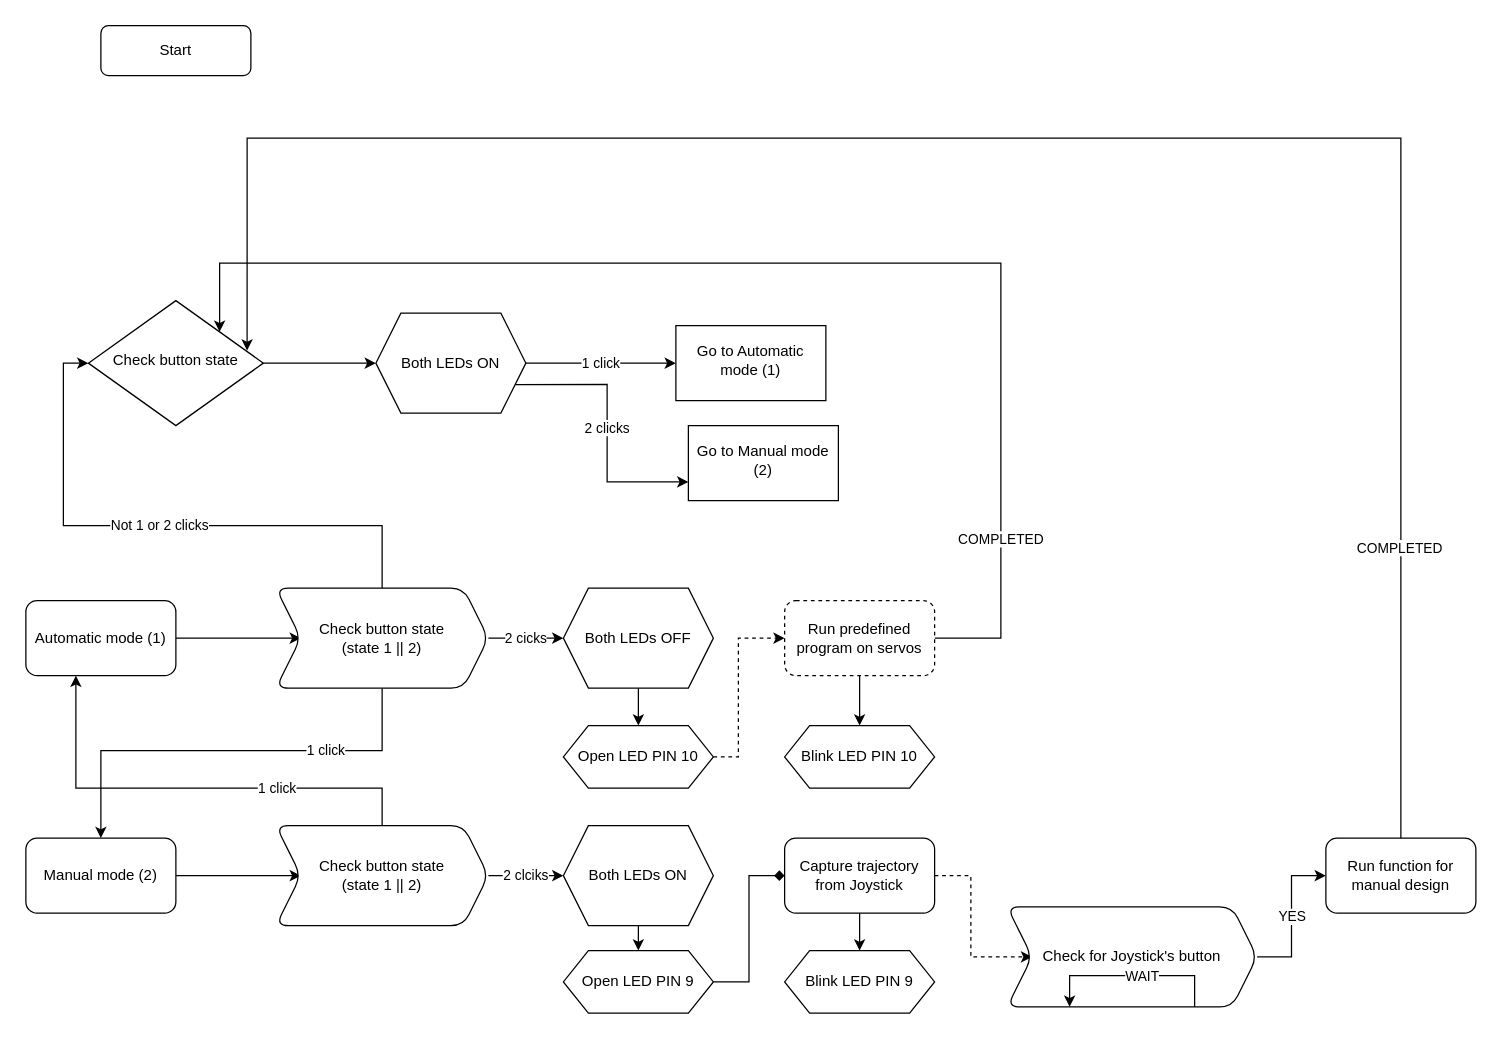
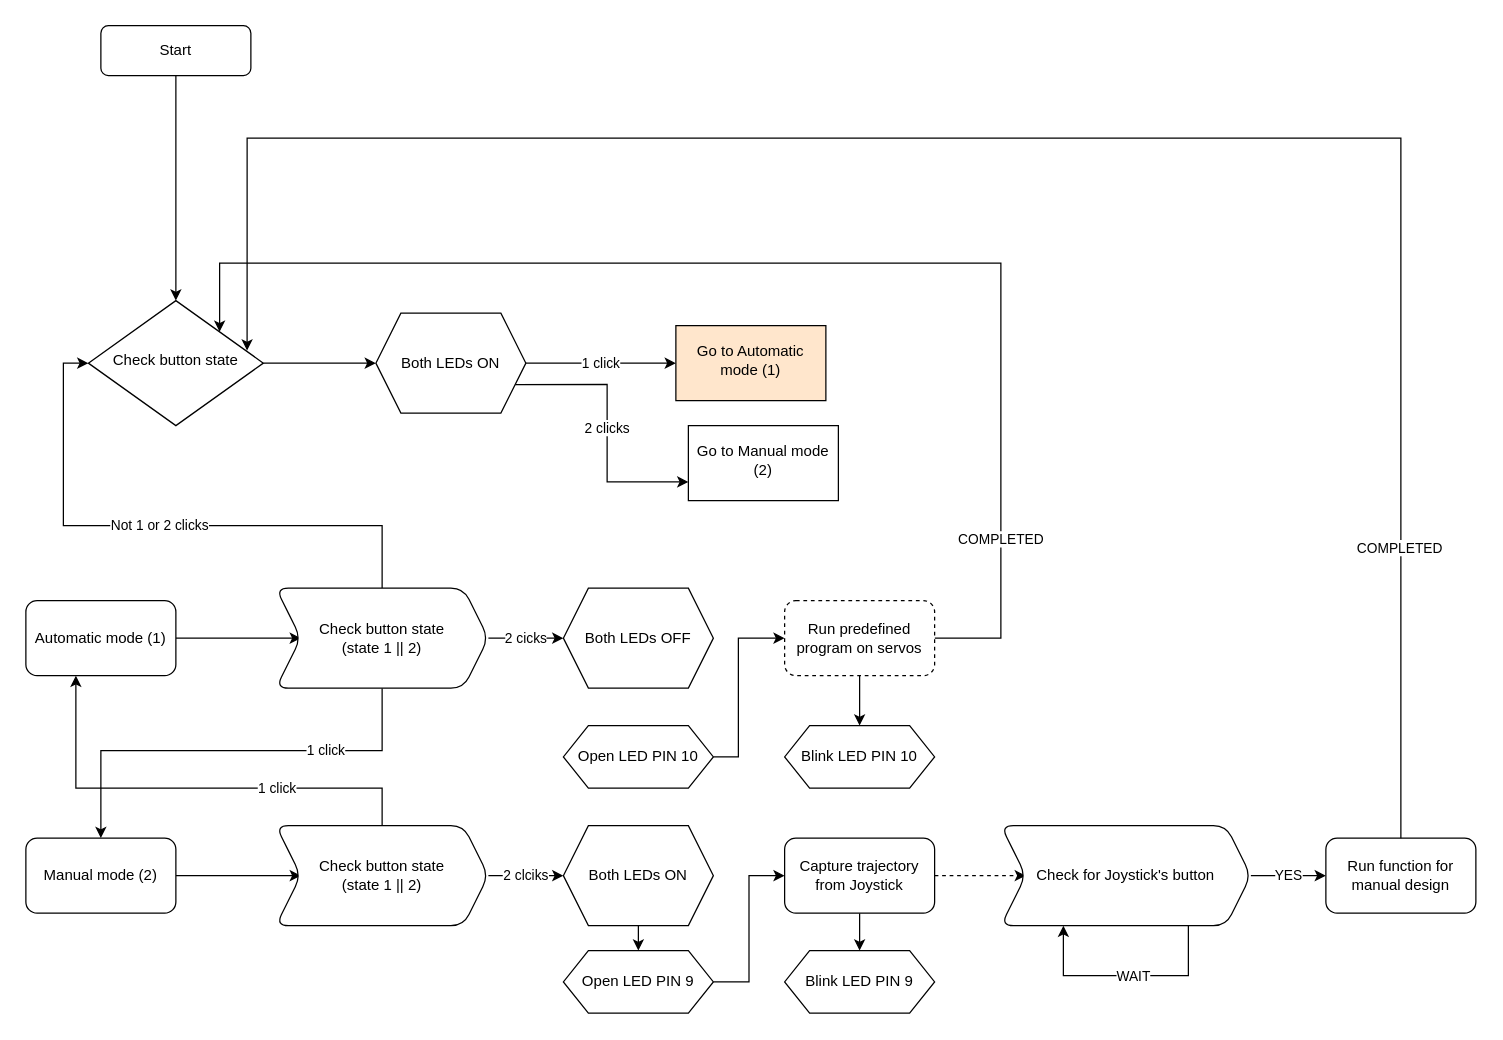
edge "Start" -> "Check button state": added
node "Go to Automatic mode (1)": fillcolor #ffffff -> #ffe6cc
edge "Open LED PIN 10" -> "Run predefined program on servos": style dashed -> solid
edge "Both LEDs OFF" -> "Open LED PIN 10": removed
edge "Open LED PIN 9" -> "Capture trajectory from Joystick": arrowhead diamond -> classic
node "Check for Joystick's button": moved (1132, 957) -> (1126, 876)
